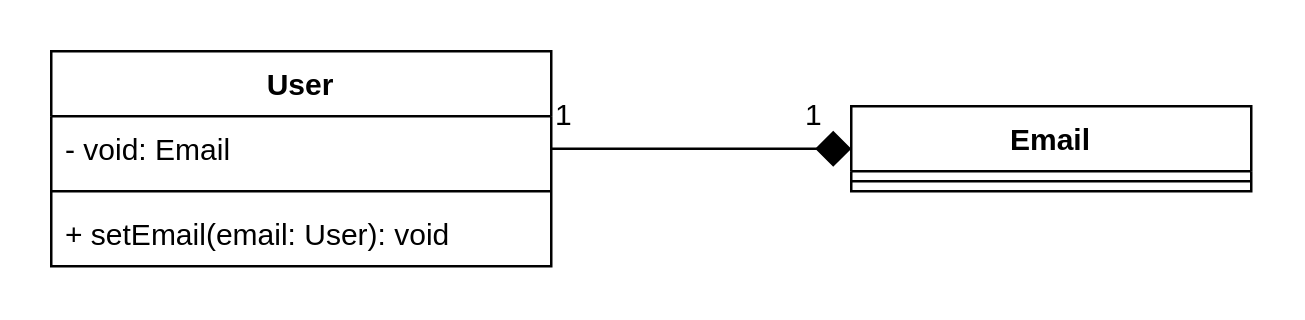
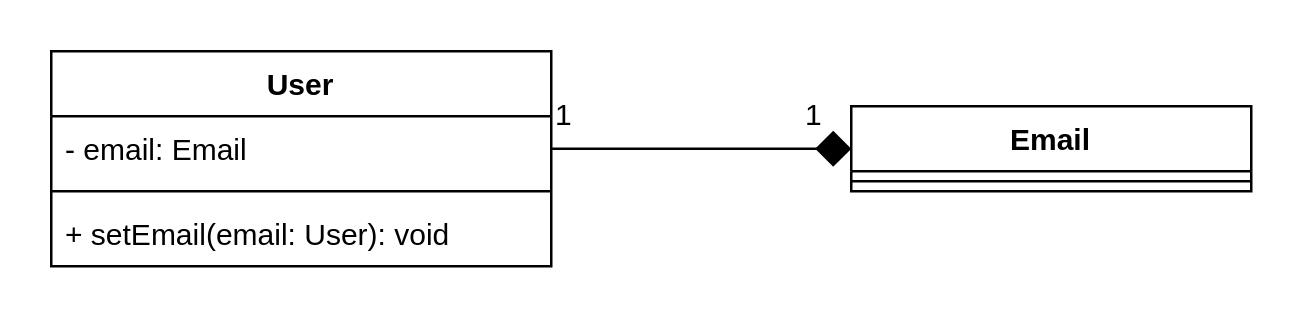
node "- void: Email": label "- void: Email" -> "- email: Email"
